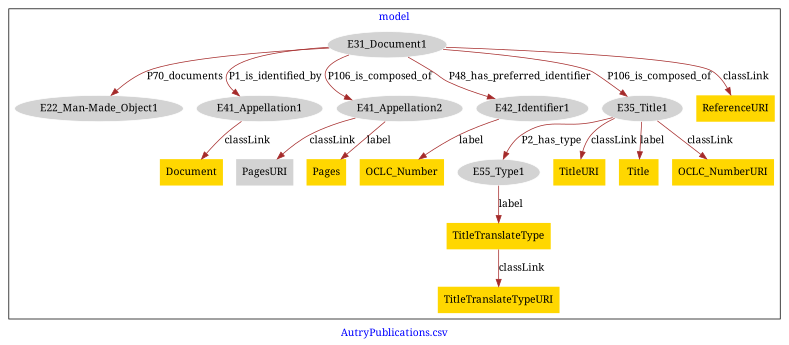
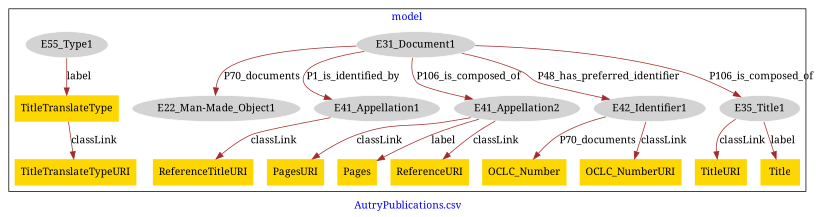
edge "E31_Document1" -> "ReferenceURI": now "E41_Appellation2" -> "ReferenceURI"
edge "E35_Title1" -> "E55_Type1": removed, label "P2_has_type"
edge "E35_Title1" -> "OCLC_NumberURI": now "E42_Identifier1" -> "OCLC_NumberURI"
edge "E42_Identifier1" -> "OCLC_Number": label "label" -> "P70_documents"
node "Document": label "Document" -> "ReferenceTitleURI"
node "PagesURI": fillcolor lightgray -> gold
